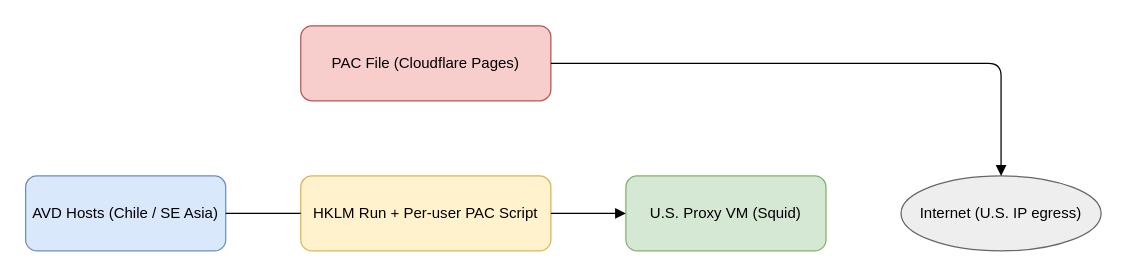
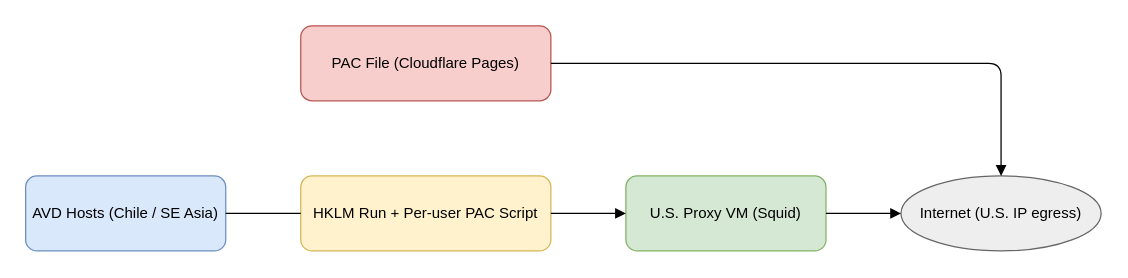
edge "U.S. Proxy VM (Squid)" -> "Internet (U.S. IP egress)": added
